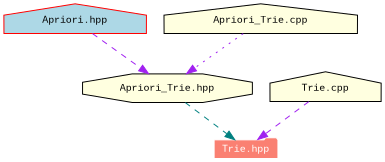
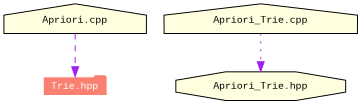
node "Apriori.hpp": removed
node "Trie.cpp": label "Trie.cpp" -> "Apriori.cpp"
edge "Apriori_Trie.hpp" -> "Trie.hpp": removed
